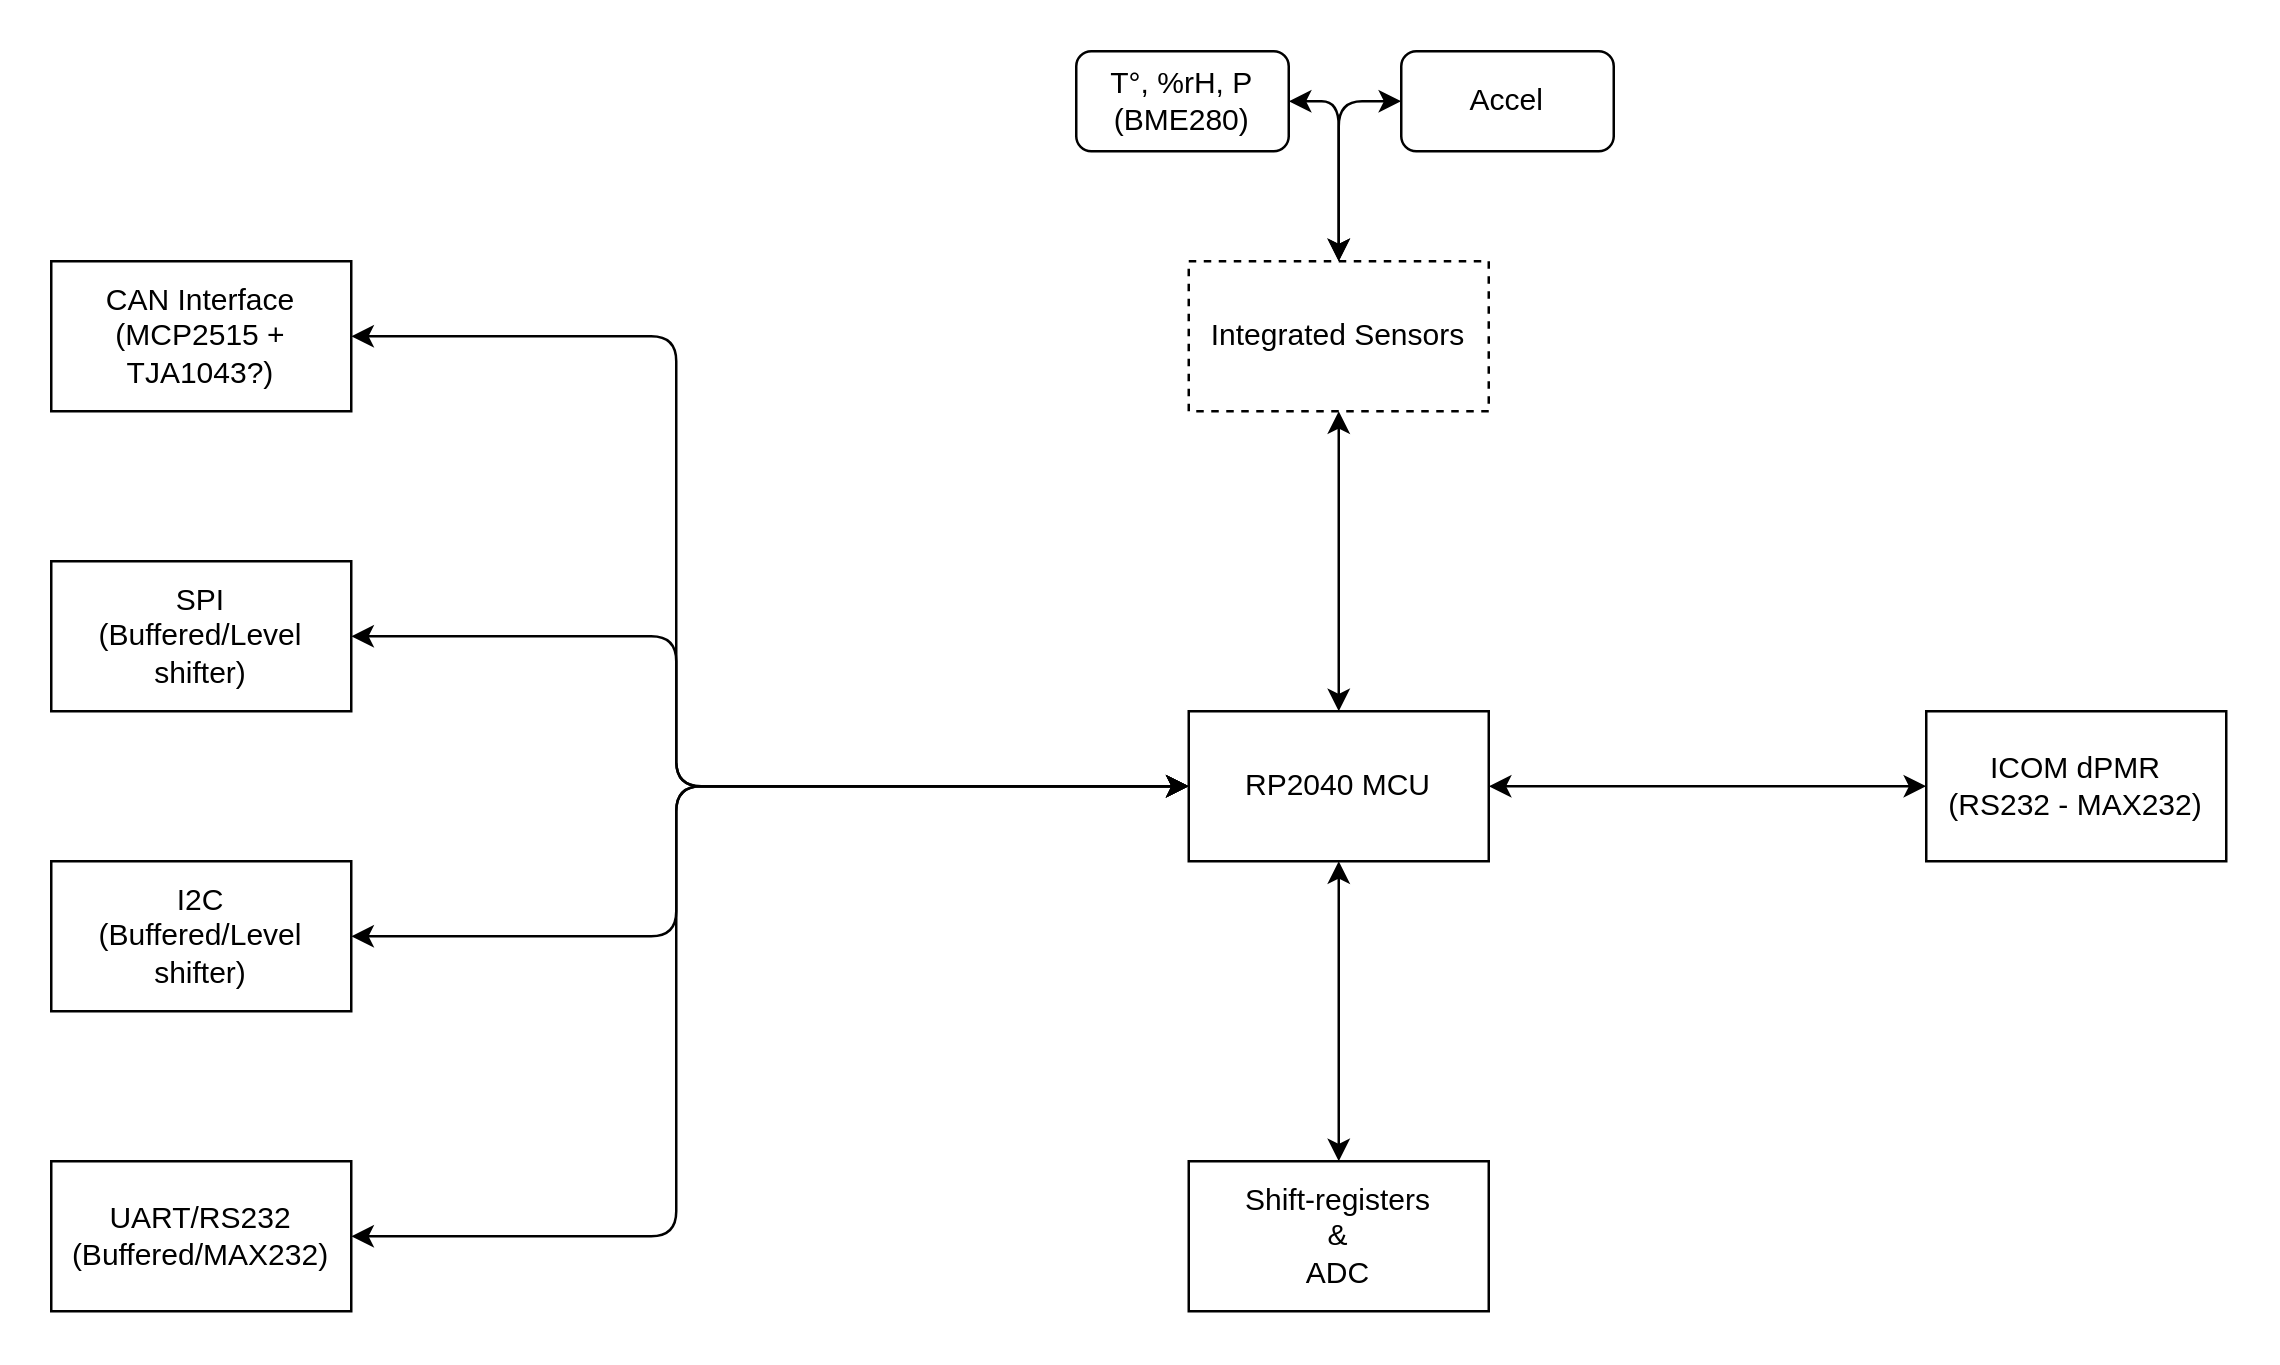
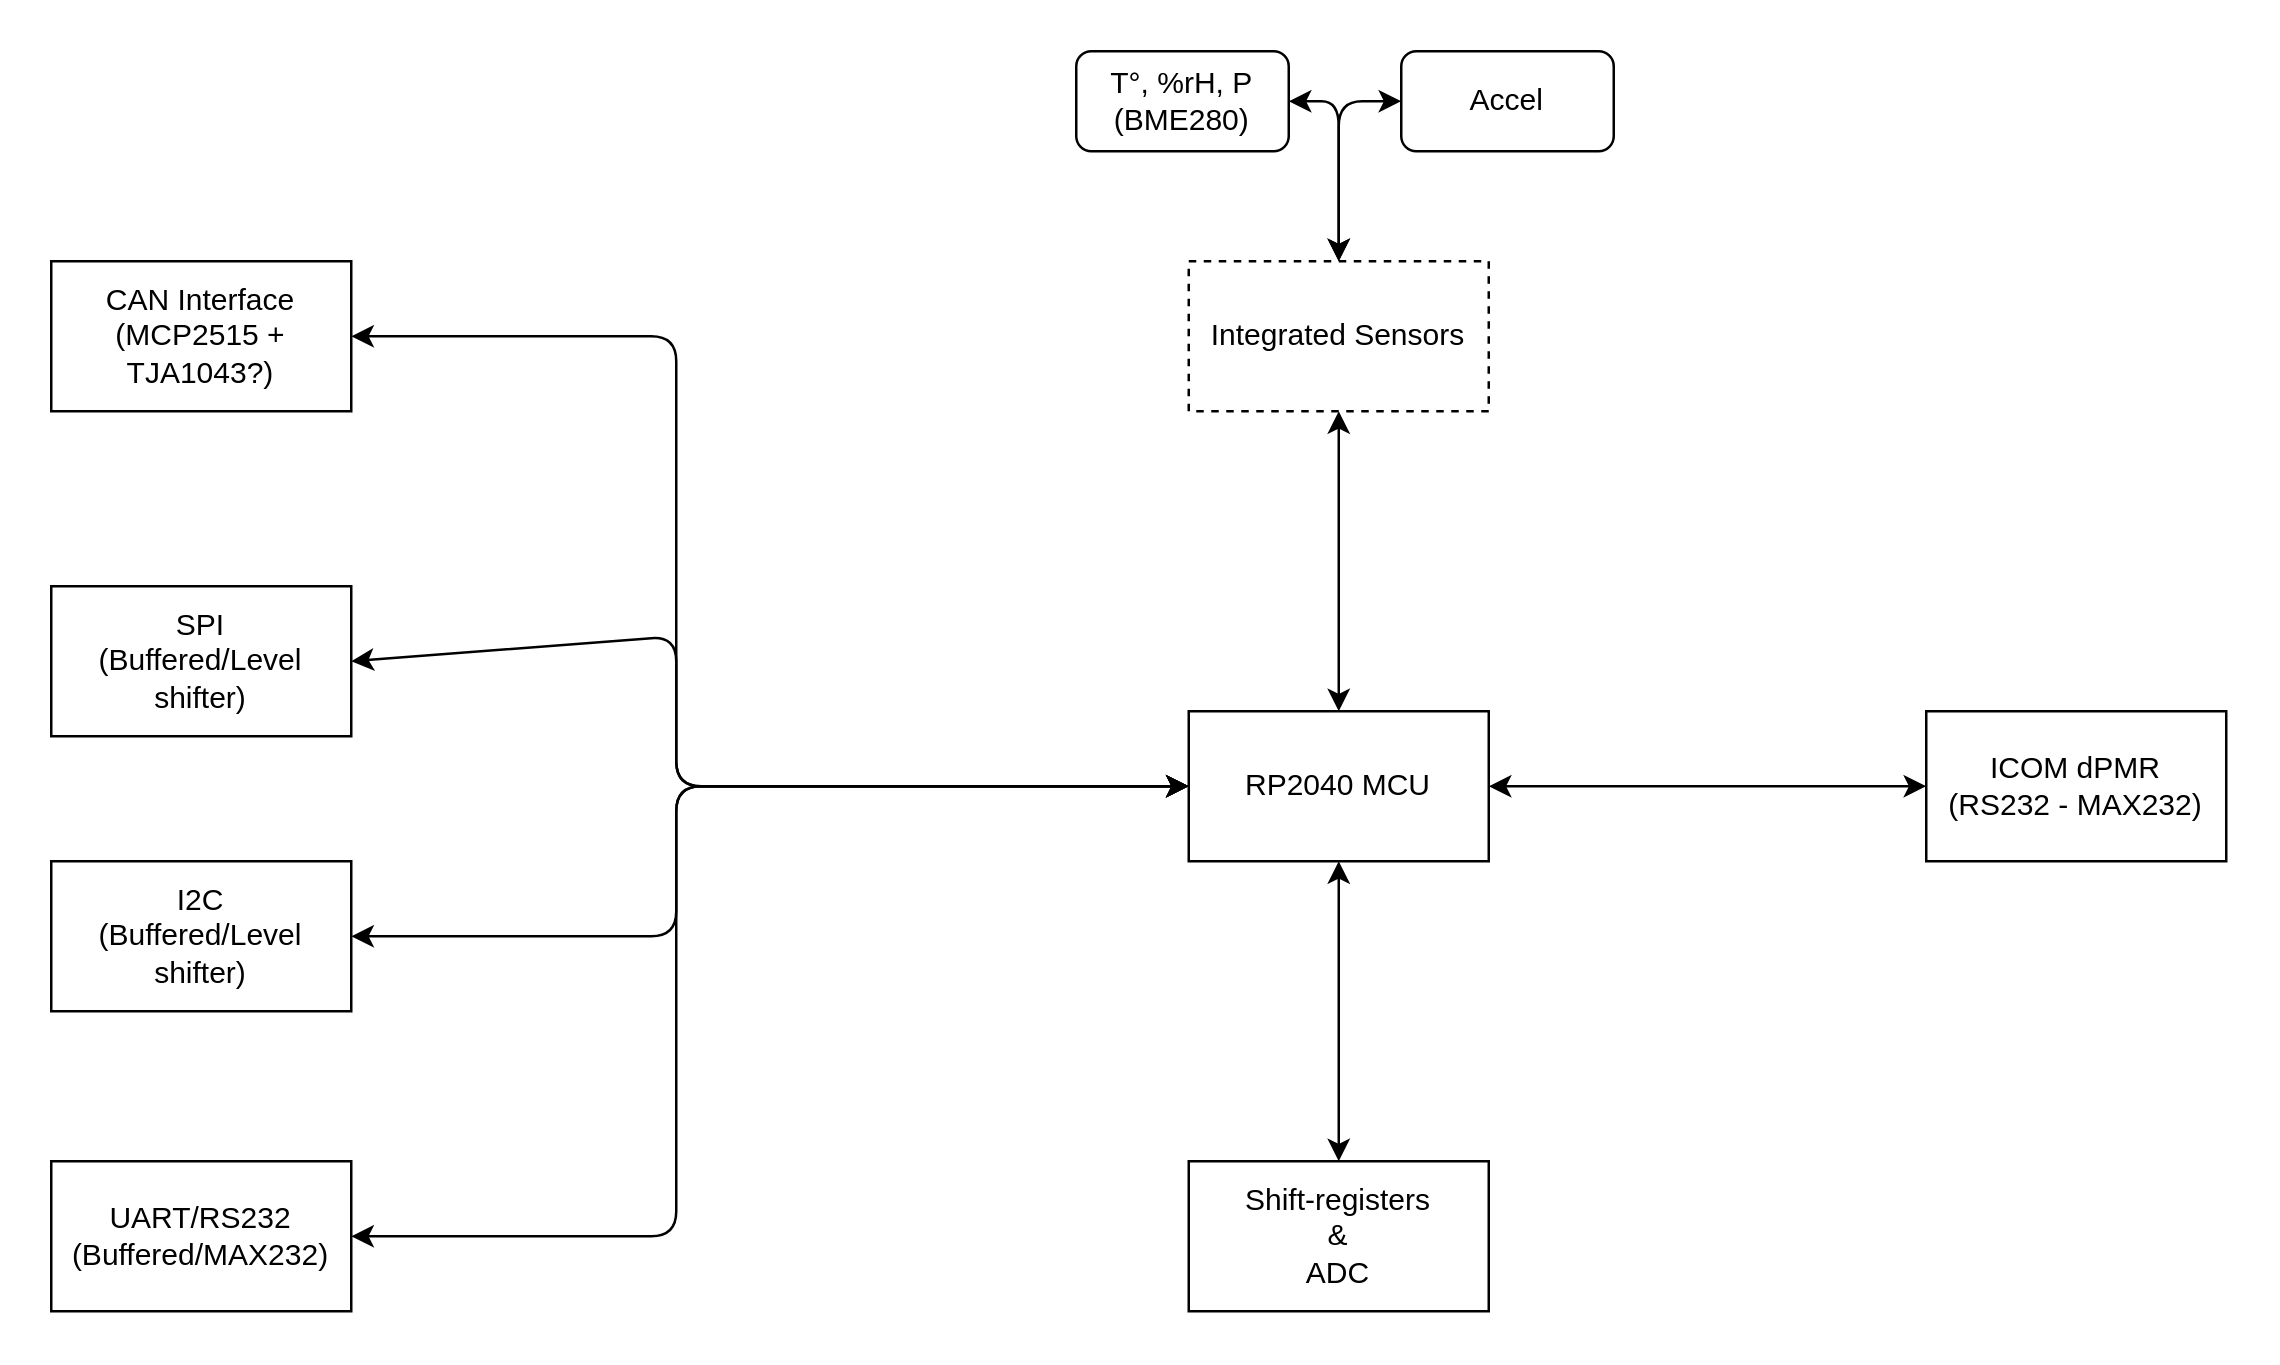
node "SPI (Buffered/Level shifter)": moved (201, 636) -> (201, 661)
